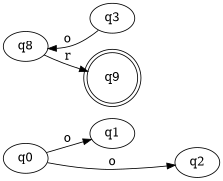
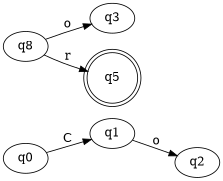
edge "q3" -> "q8": reversed
node "q9": label "q9" -> "q5"
edge "q0" -> "q1": label "o" -> "C"
edge "q0" -> "q2": now "q1" -> "q2"
